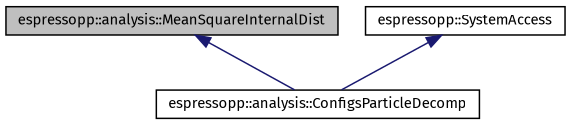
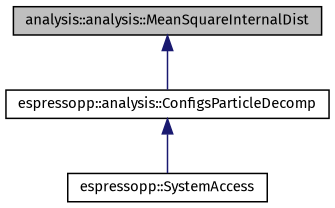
node "espressopp::analysis::MeanSquareInternalDist": label "espressopp::analysis::MeanSquareInternalDist" -> "analysis::analysis::MeanSquareInternalDist"
edge "espressopp::analysis::ConfigsParticleDecomp" -> "espressopp::SystemAccess": reversed
